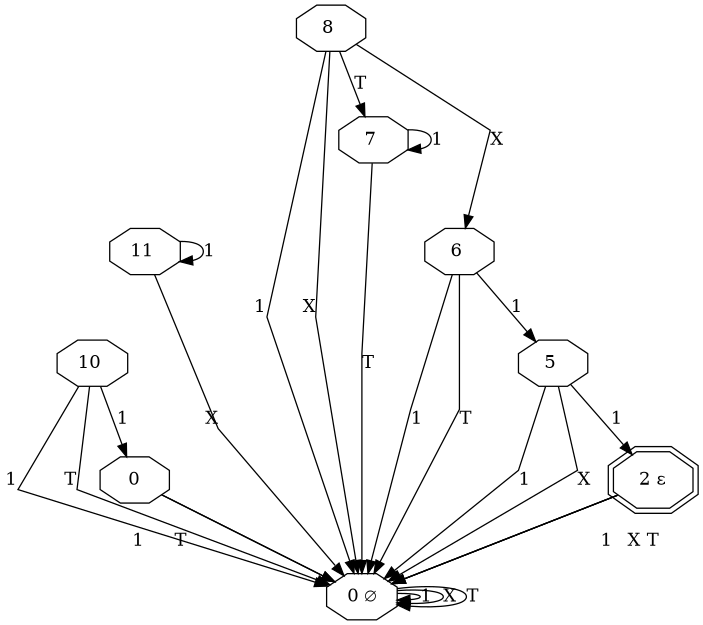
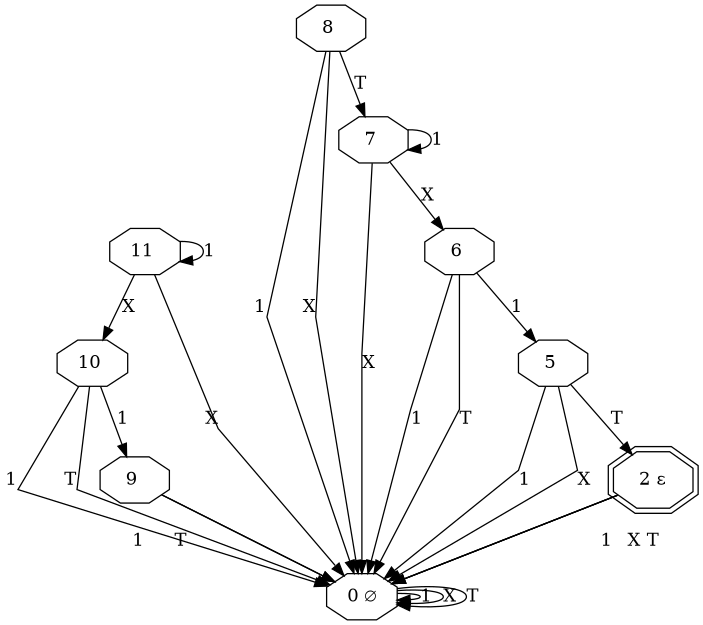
edge "8" -> "6": now "7" -> "6"
edge "11" -> "10": added, label "X"
edge "7" -> "0 ∅": label "T" -> "X"
edge "5" -> "2 ε": label "1" -> "T"
node "0": label "0" -> "9"
